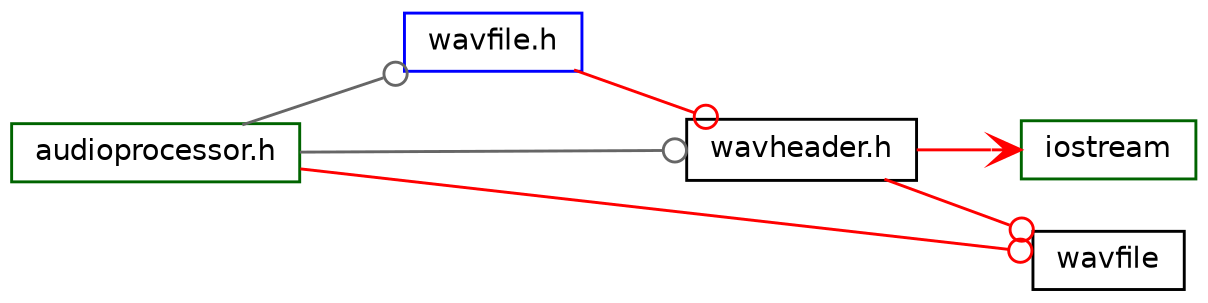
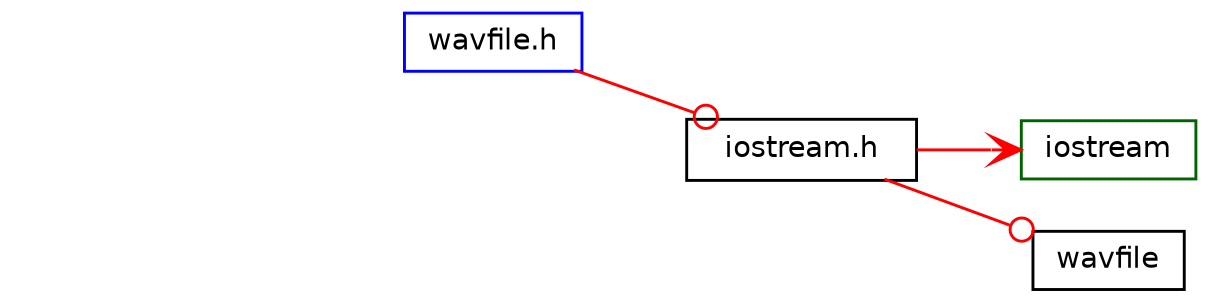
node "wavheader.h": label "wavheader.h" -> "iostream.h"
node "audioprocessor.h": removed
